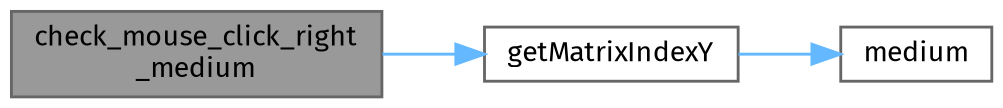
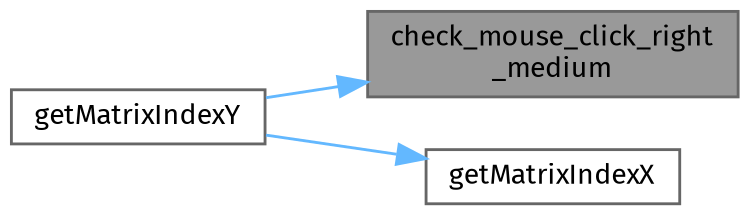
edge "check_mouse_click_right _medium" -> "getMatrixIndexY": reversed
node "medium": label "medium" -> "getMatrixIndexX"
